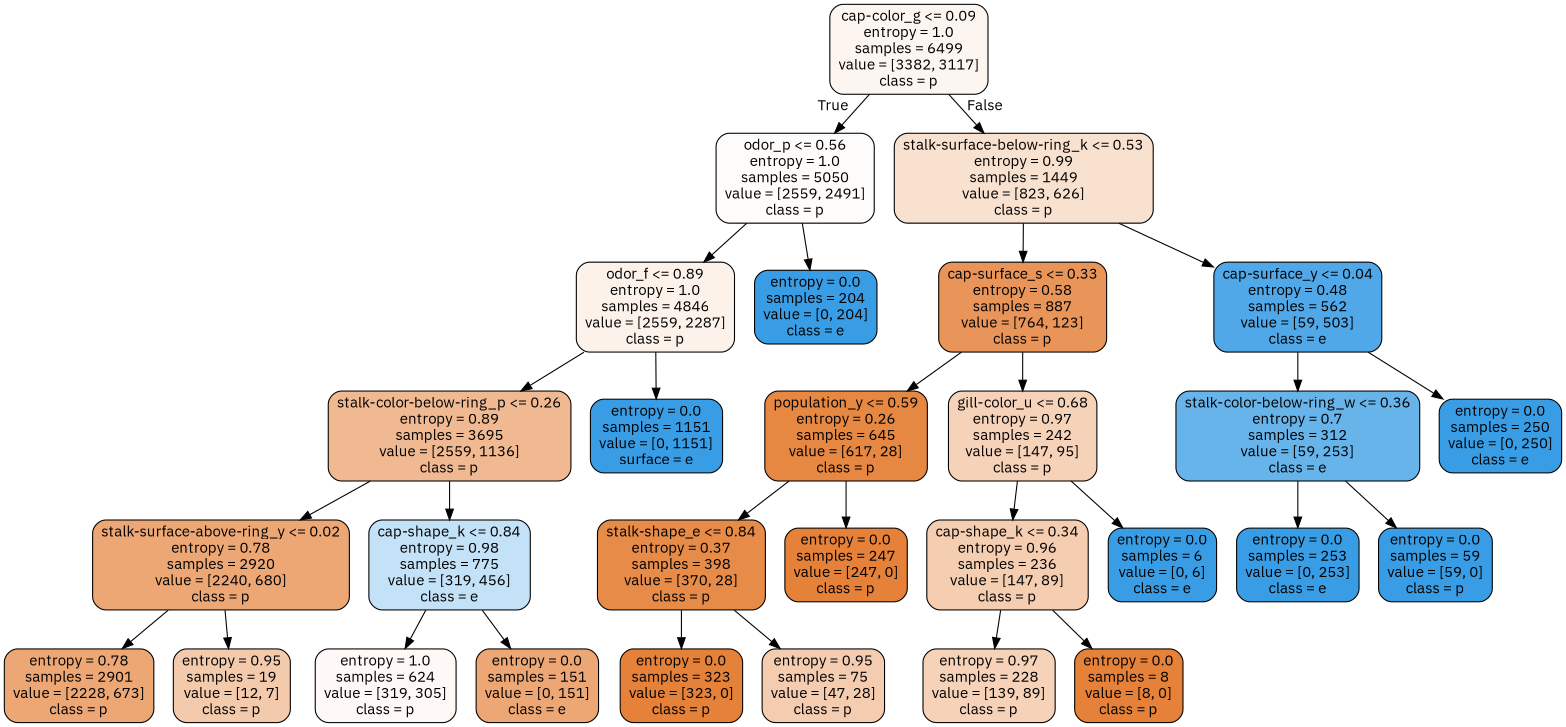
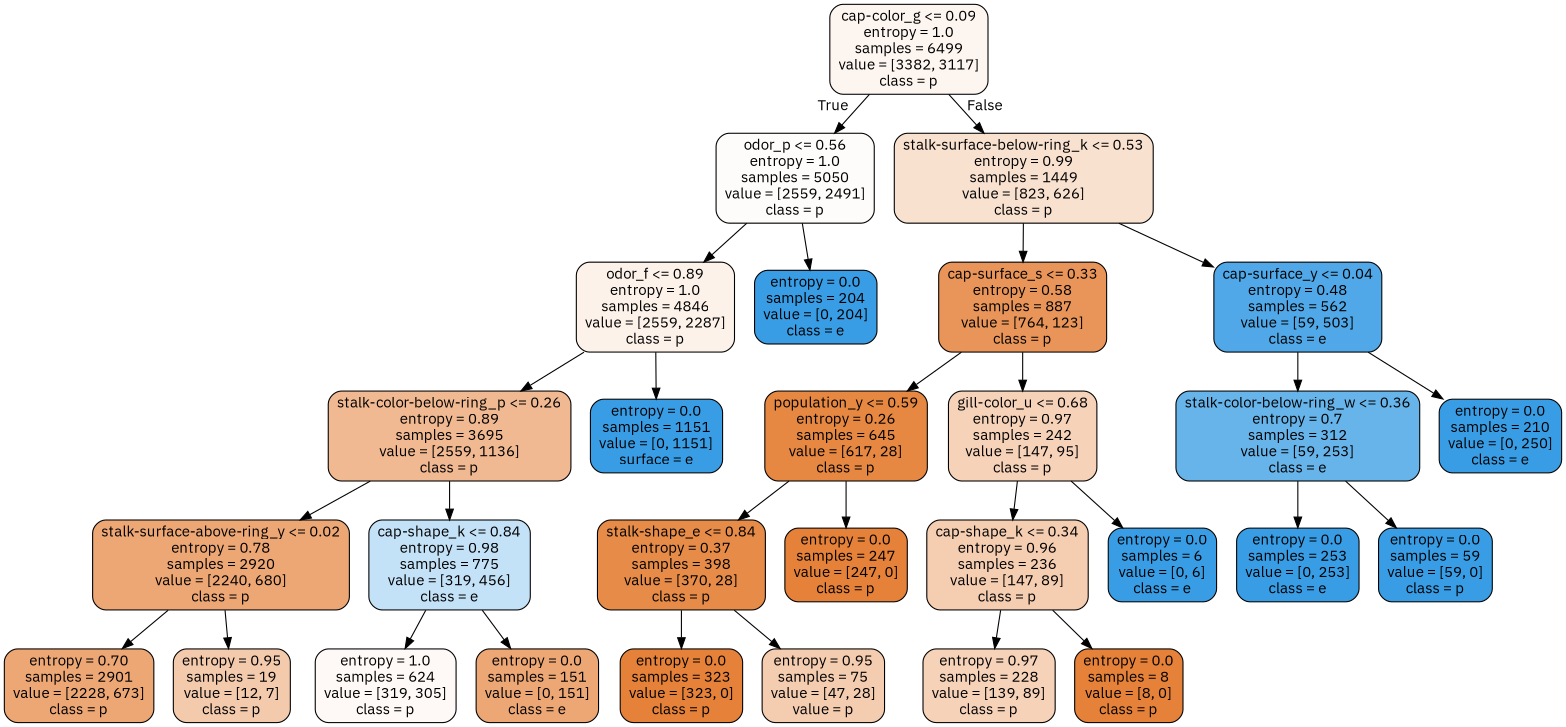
node "entropy = 0.0 samples = 250 value = [0, 250] class = e": label "entropy = 0.0 samples = 250 value = [0, 250] class = e" -> "entropy = 0.0 samples = 210 value = [0, 250] class = e"
node "entropy = 0.78 samples = 2901 value = [2228, 673] class = p": label "entropy = 0.78 samples = 2901 value = [2228, 673] class = p" -> "entropy = 0.70 samples = 2901 value = [2228, 673] class = p"
node "entropy = 0.95 samples = 75 value = [47, 28] class = p": label "entropy = 0.95 samples = 75 value = [47, 28] class = p" -> "entropy = 0.95 samples = 75 value = [47, 28] value = p"
